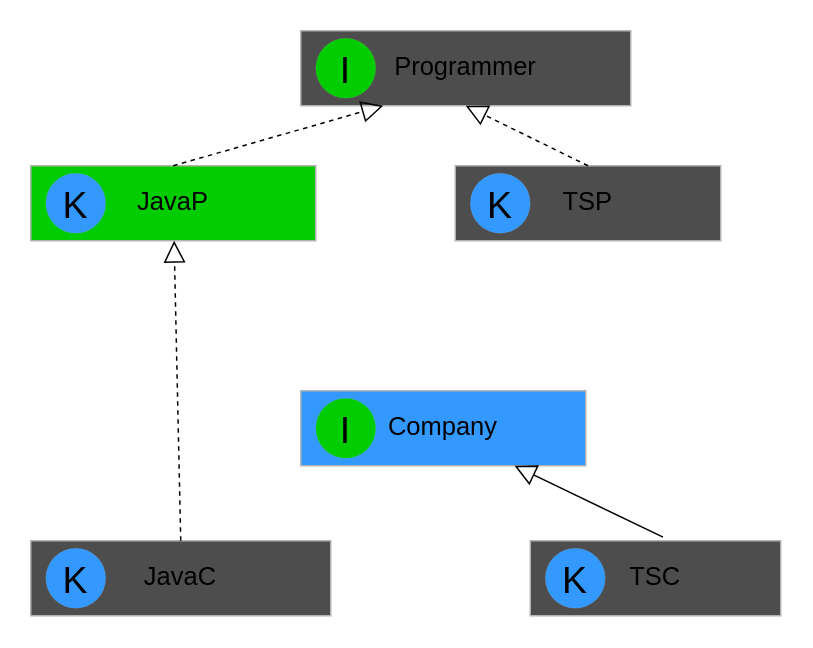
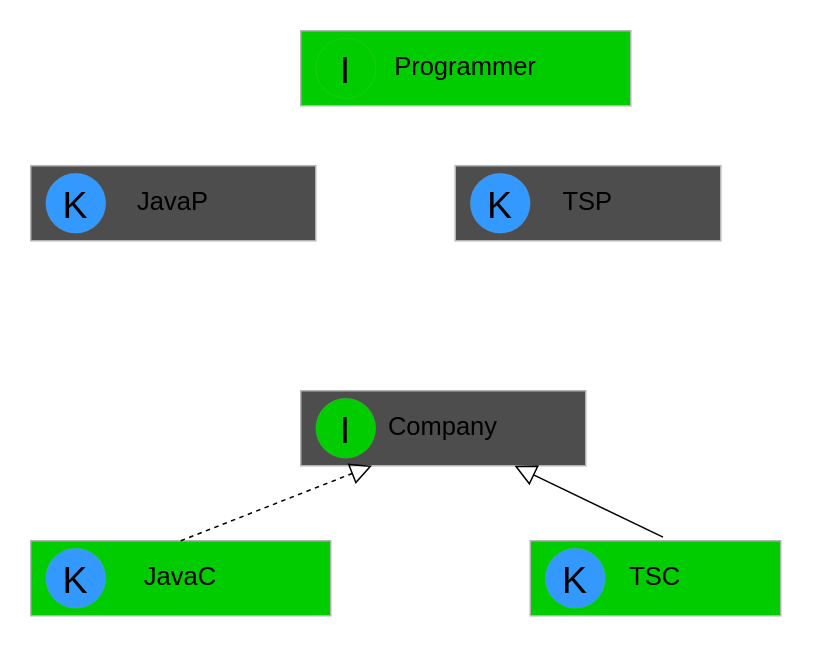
node "Programmer": fillcolor #4d4d4d -> #00cc00
edge "JavaP" -> "Programmer": removed
edge "TSP" -> "Programmer": removed
node "JavaP": fillcolor #00cc00 -> #4d4d4d
edge "JavaC" -> "JavaP": now "JavaC" -> "Company"
node "Company": fillcolor #3399ff -> #4d4d4d
node "JavaC": fillcolor #4d4d4d -> #00cc00
node "TSC": fillcolor #4d4d4d -> #00cc00
